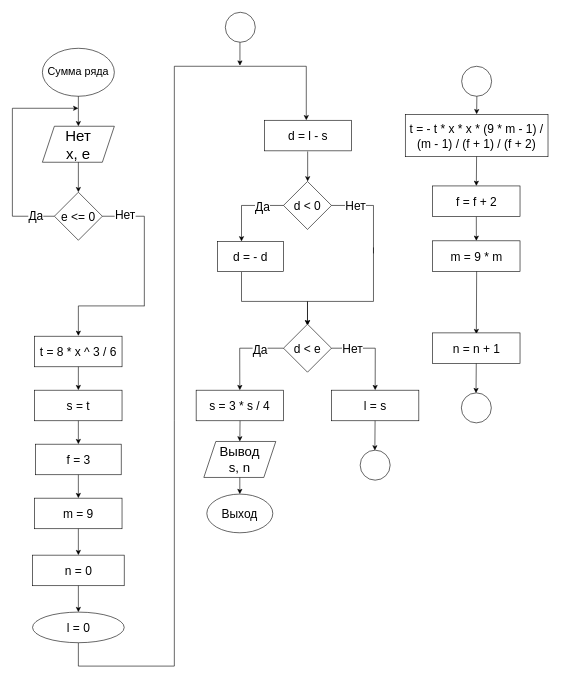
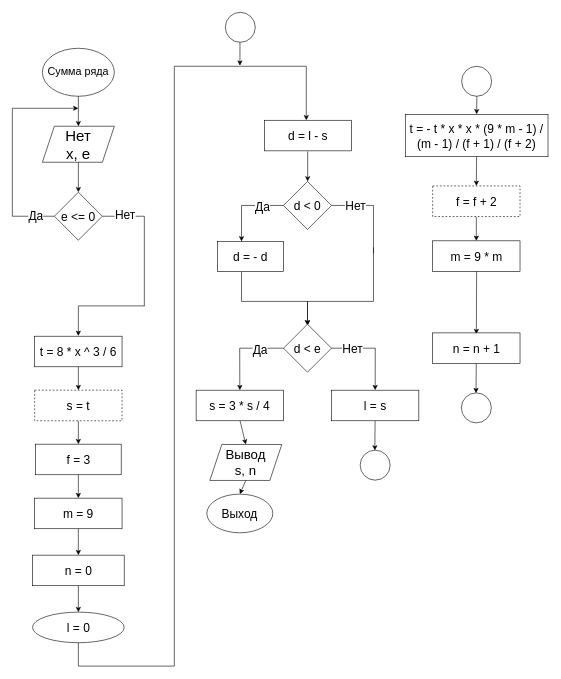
node "f = f + 2": style solid -> dashed
node "s = t": style solid -> dashed
node "Вывод s, n": moved (240, 460) -> (246, 463)
